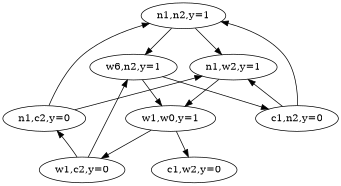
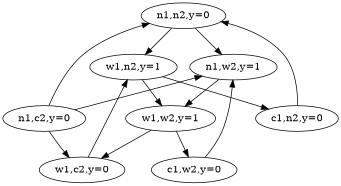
node "n1,n2,y=1": label "n1,n2,y=1" -> "n1,n2,y=0"
node "w6,n2,y=1": label "w6,n2,y=1" -> "w1,n2,y=1"
edge "c1,n2,y=0" -> "n1,w2,y=1": now "c1,w2,y=0" -> "n1,w2,y=1"
node "w1,w0,y=1": label "w1,w0,y=1" -> "w1,w2,y=1"
edge "w1,c2,y=0" -> "n1,c2,y=0": reversed
